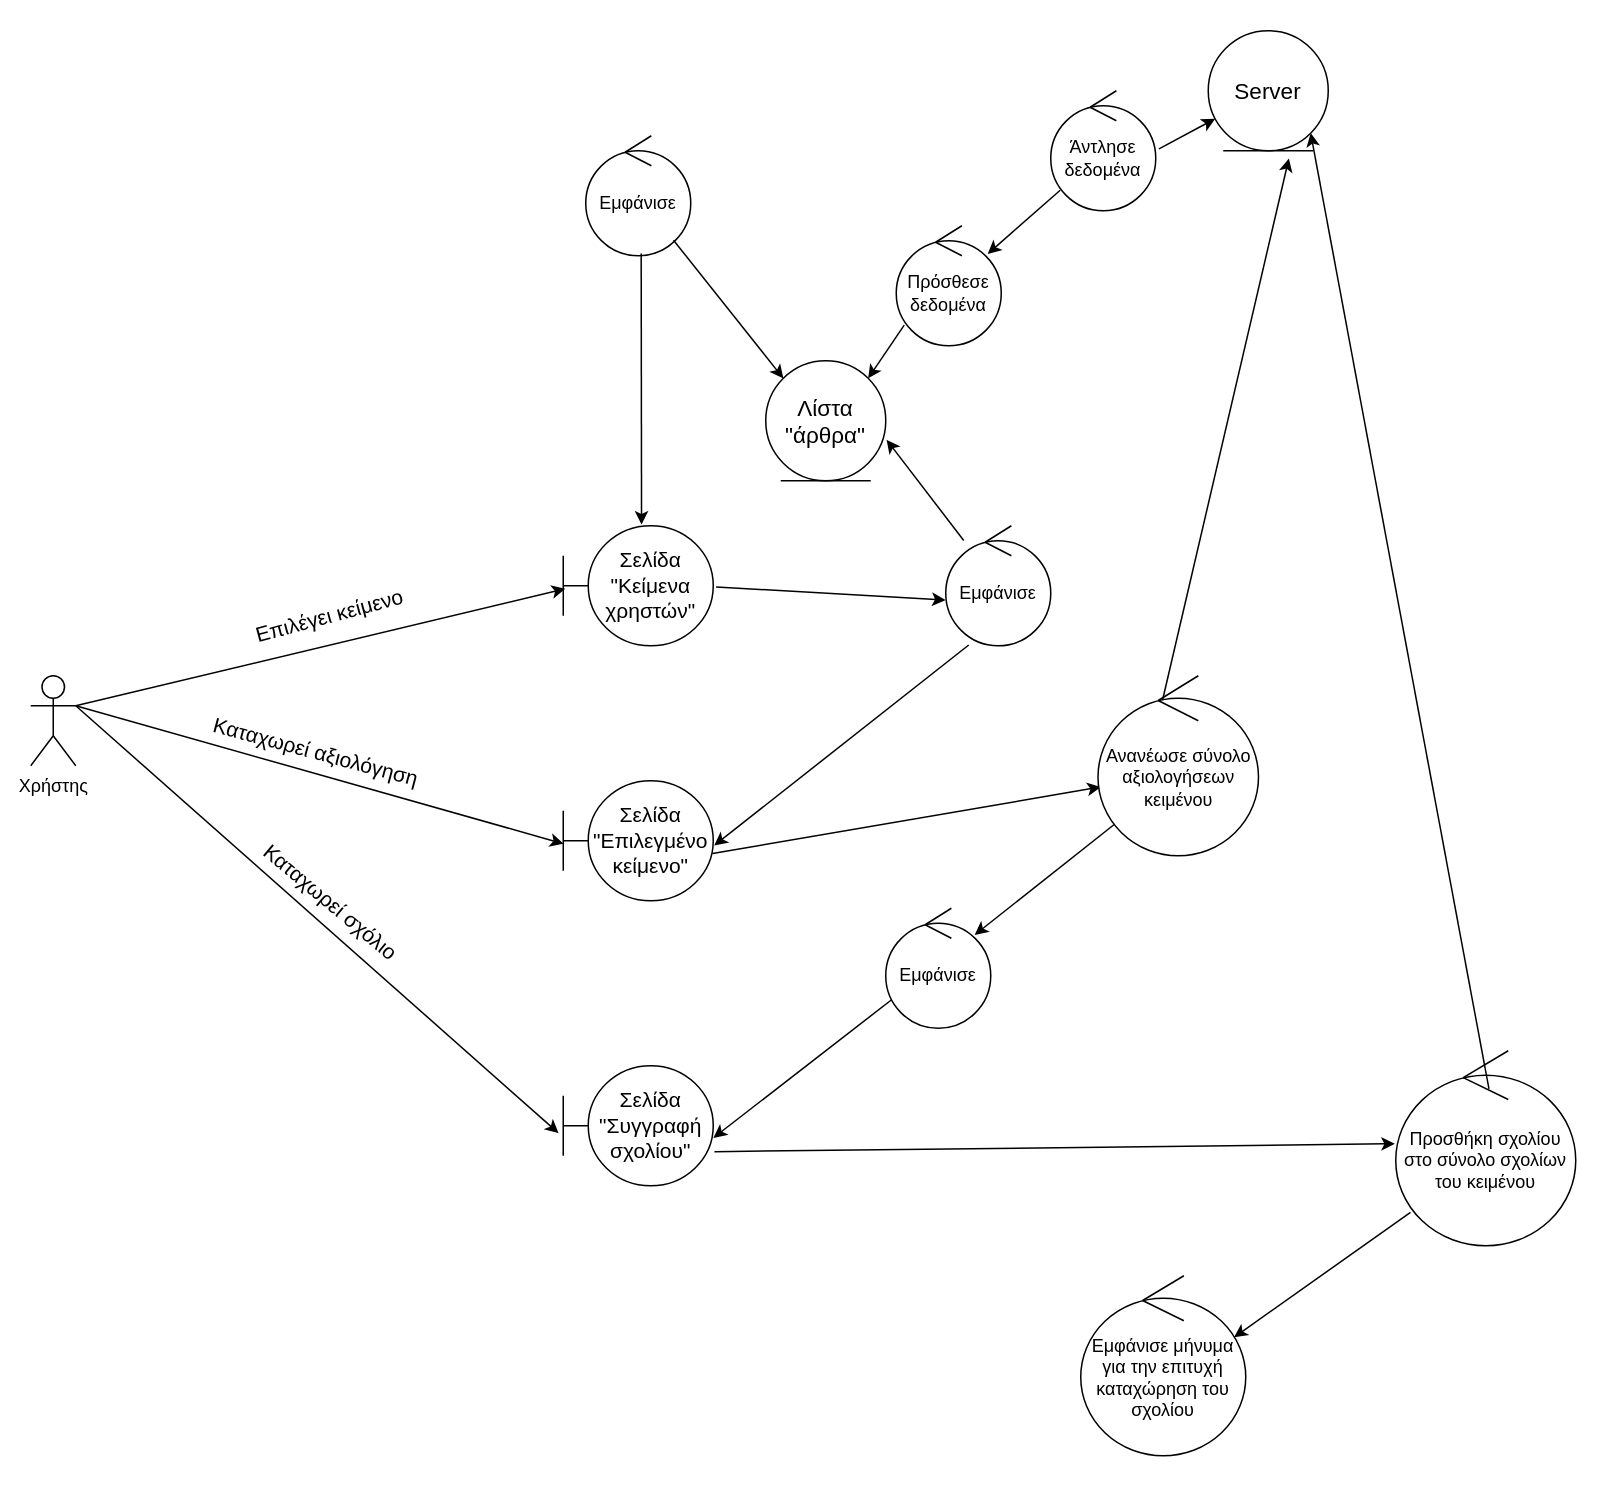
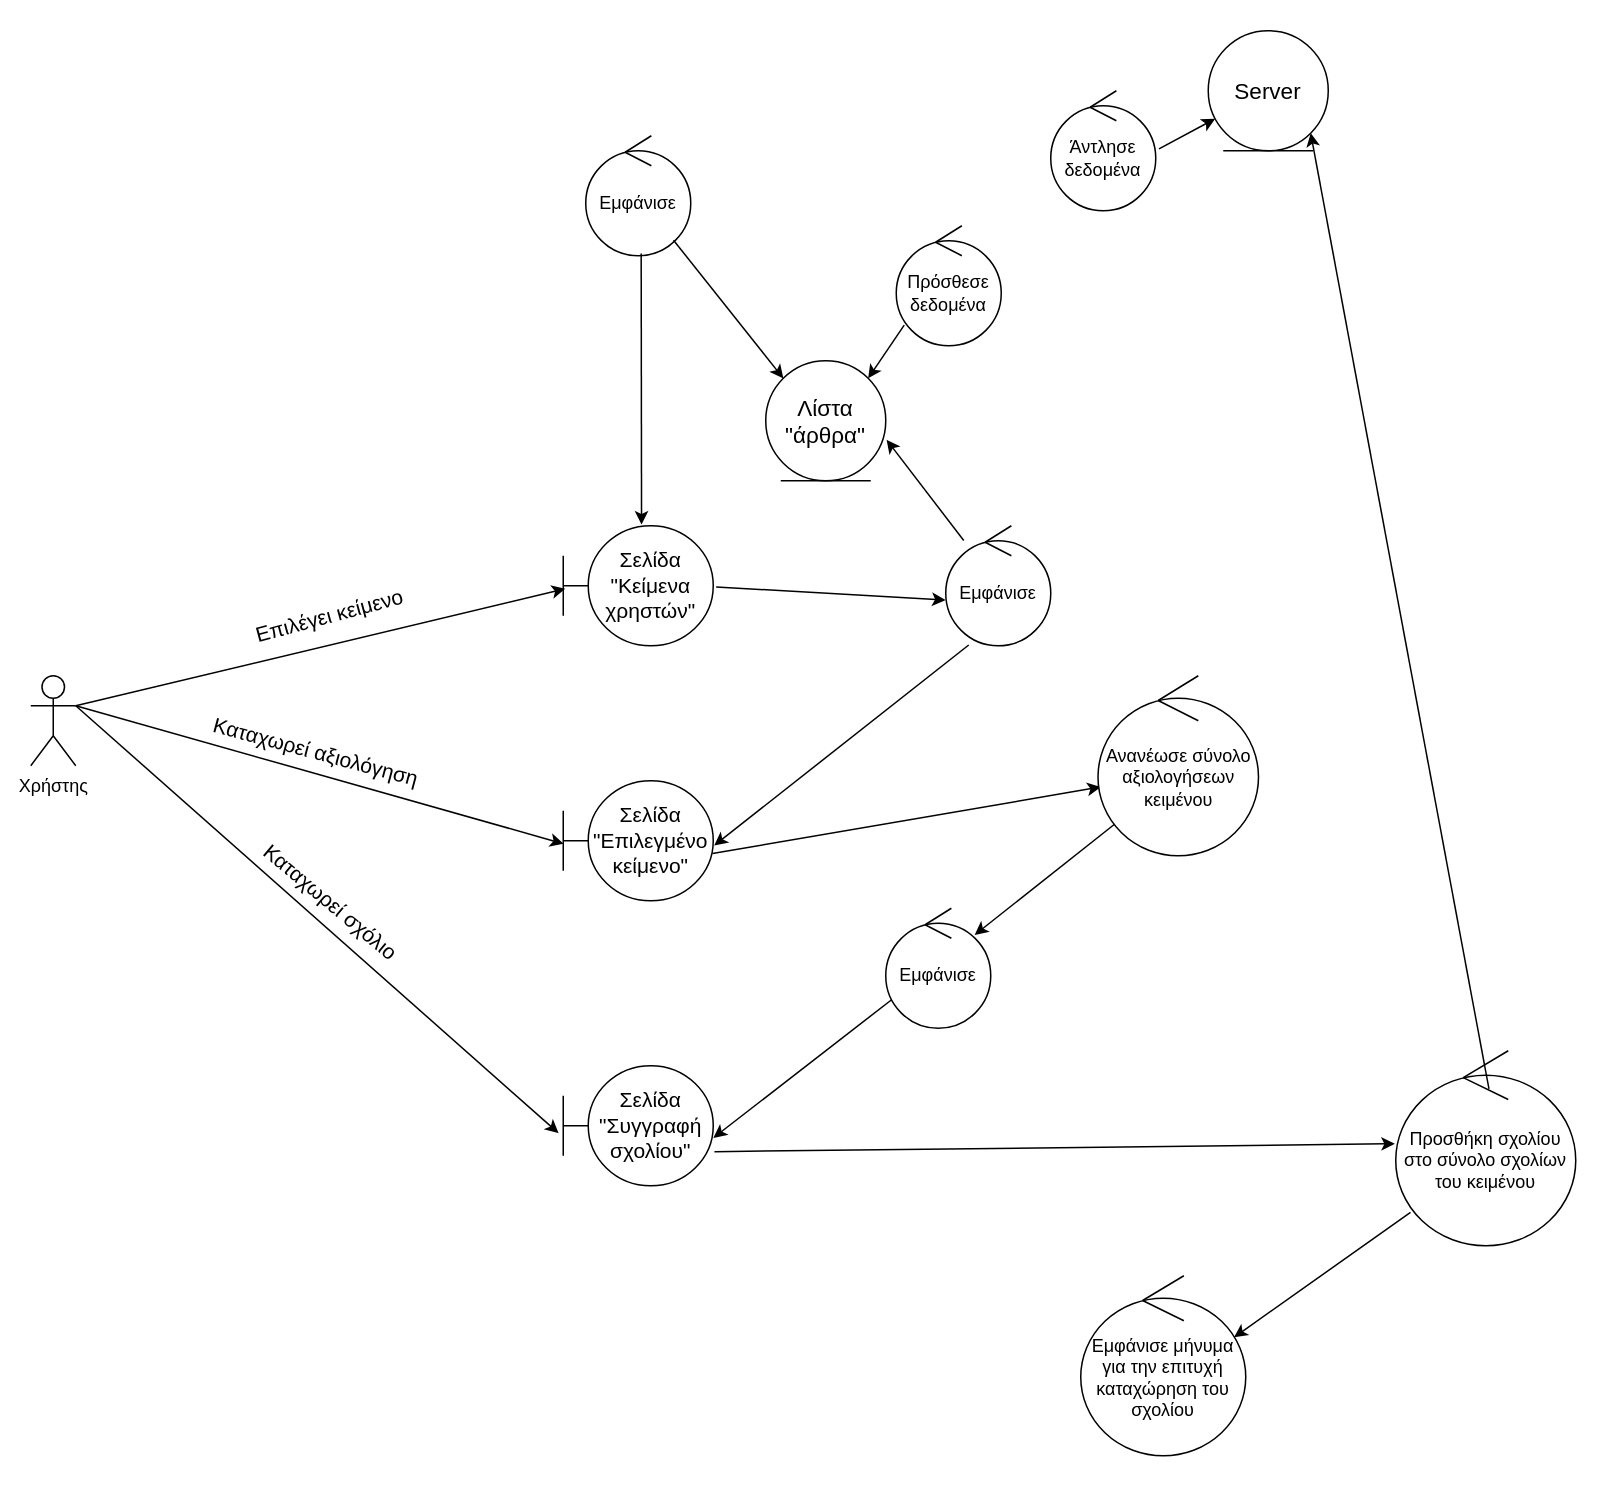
edge "Άντλησε δεδομένα" -> "Πρόσθεσε δεδομένα": removed
edge "Ανανέωσε σύνολο αξιολογήσεων κειμένου" -> "Server": removed
